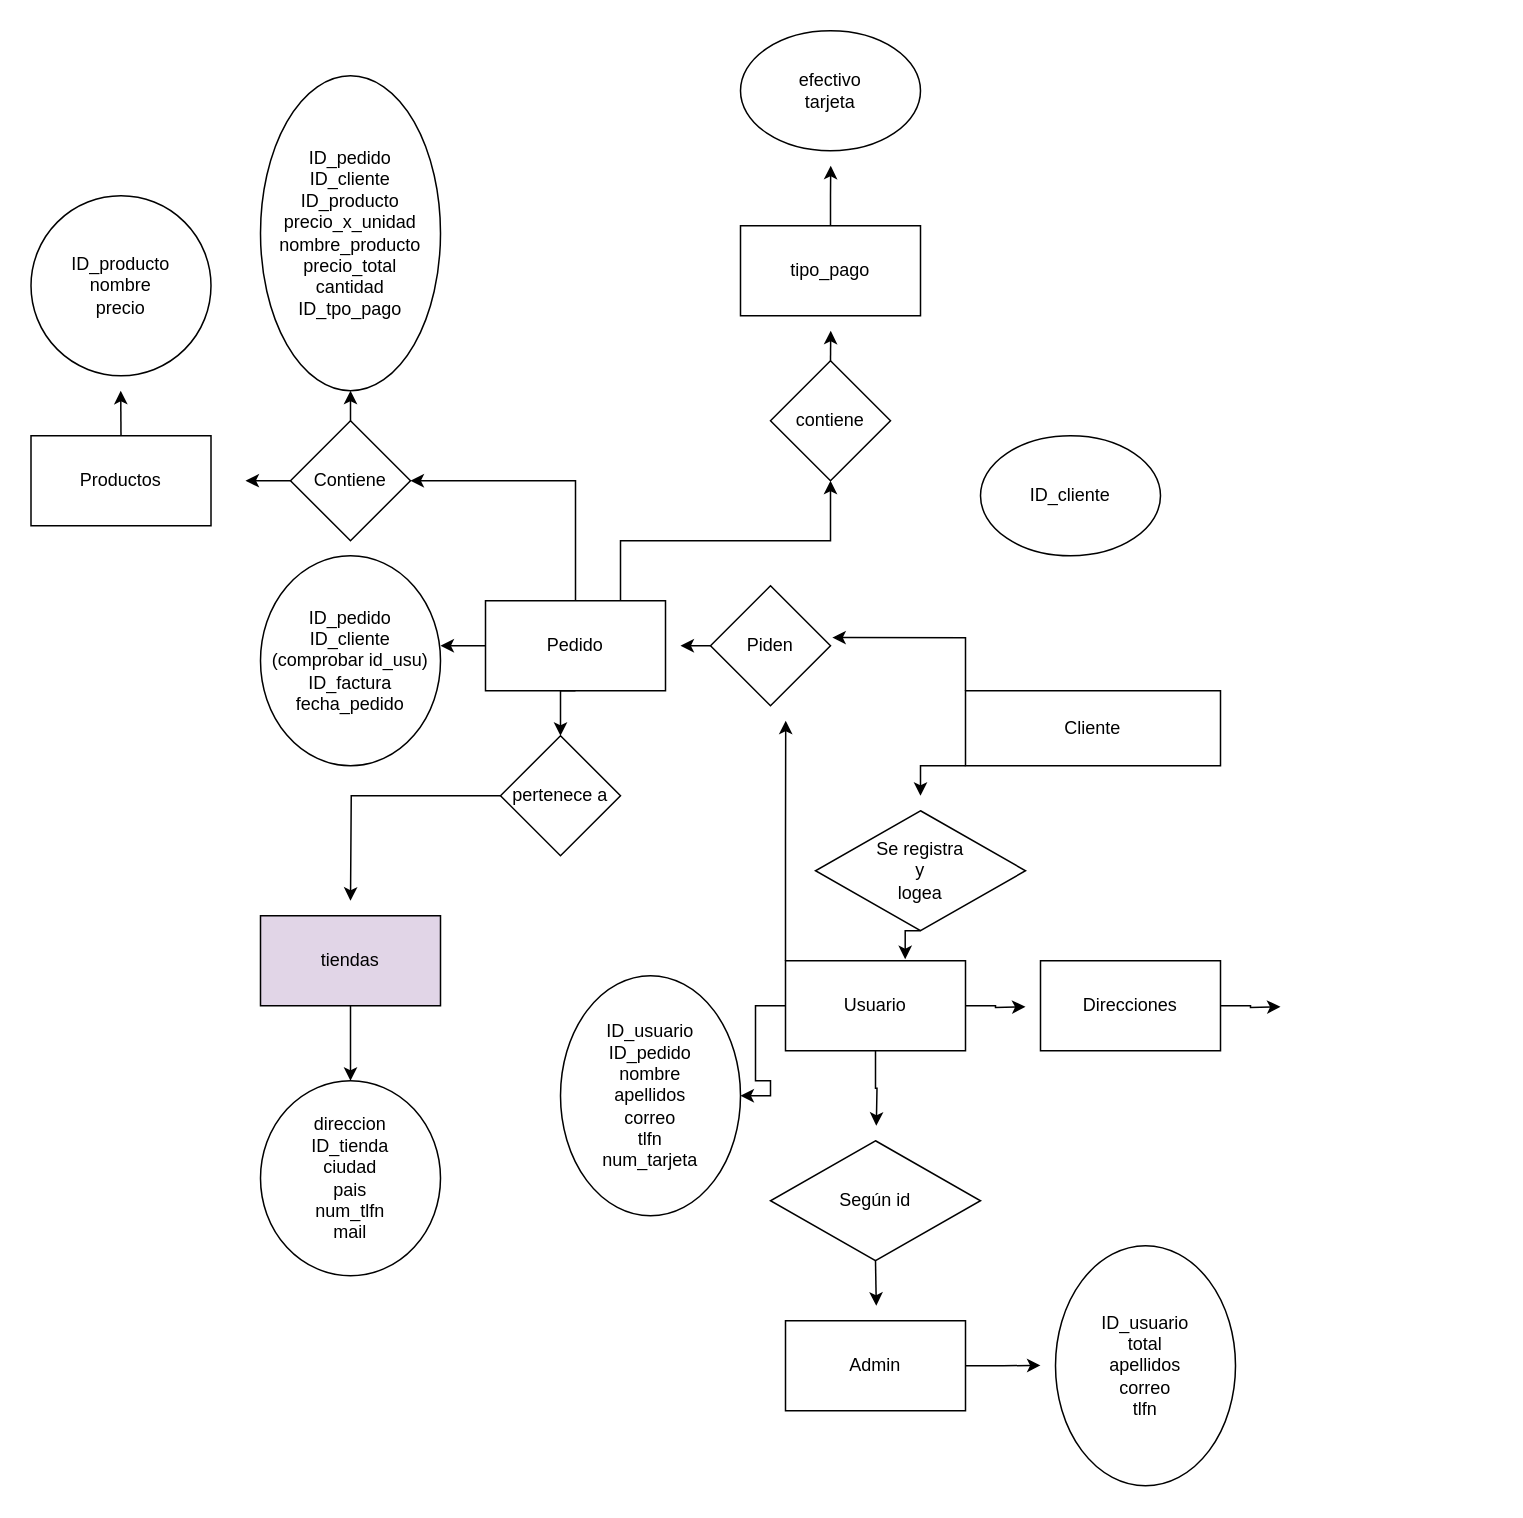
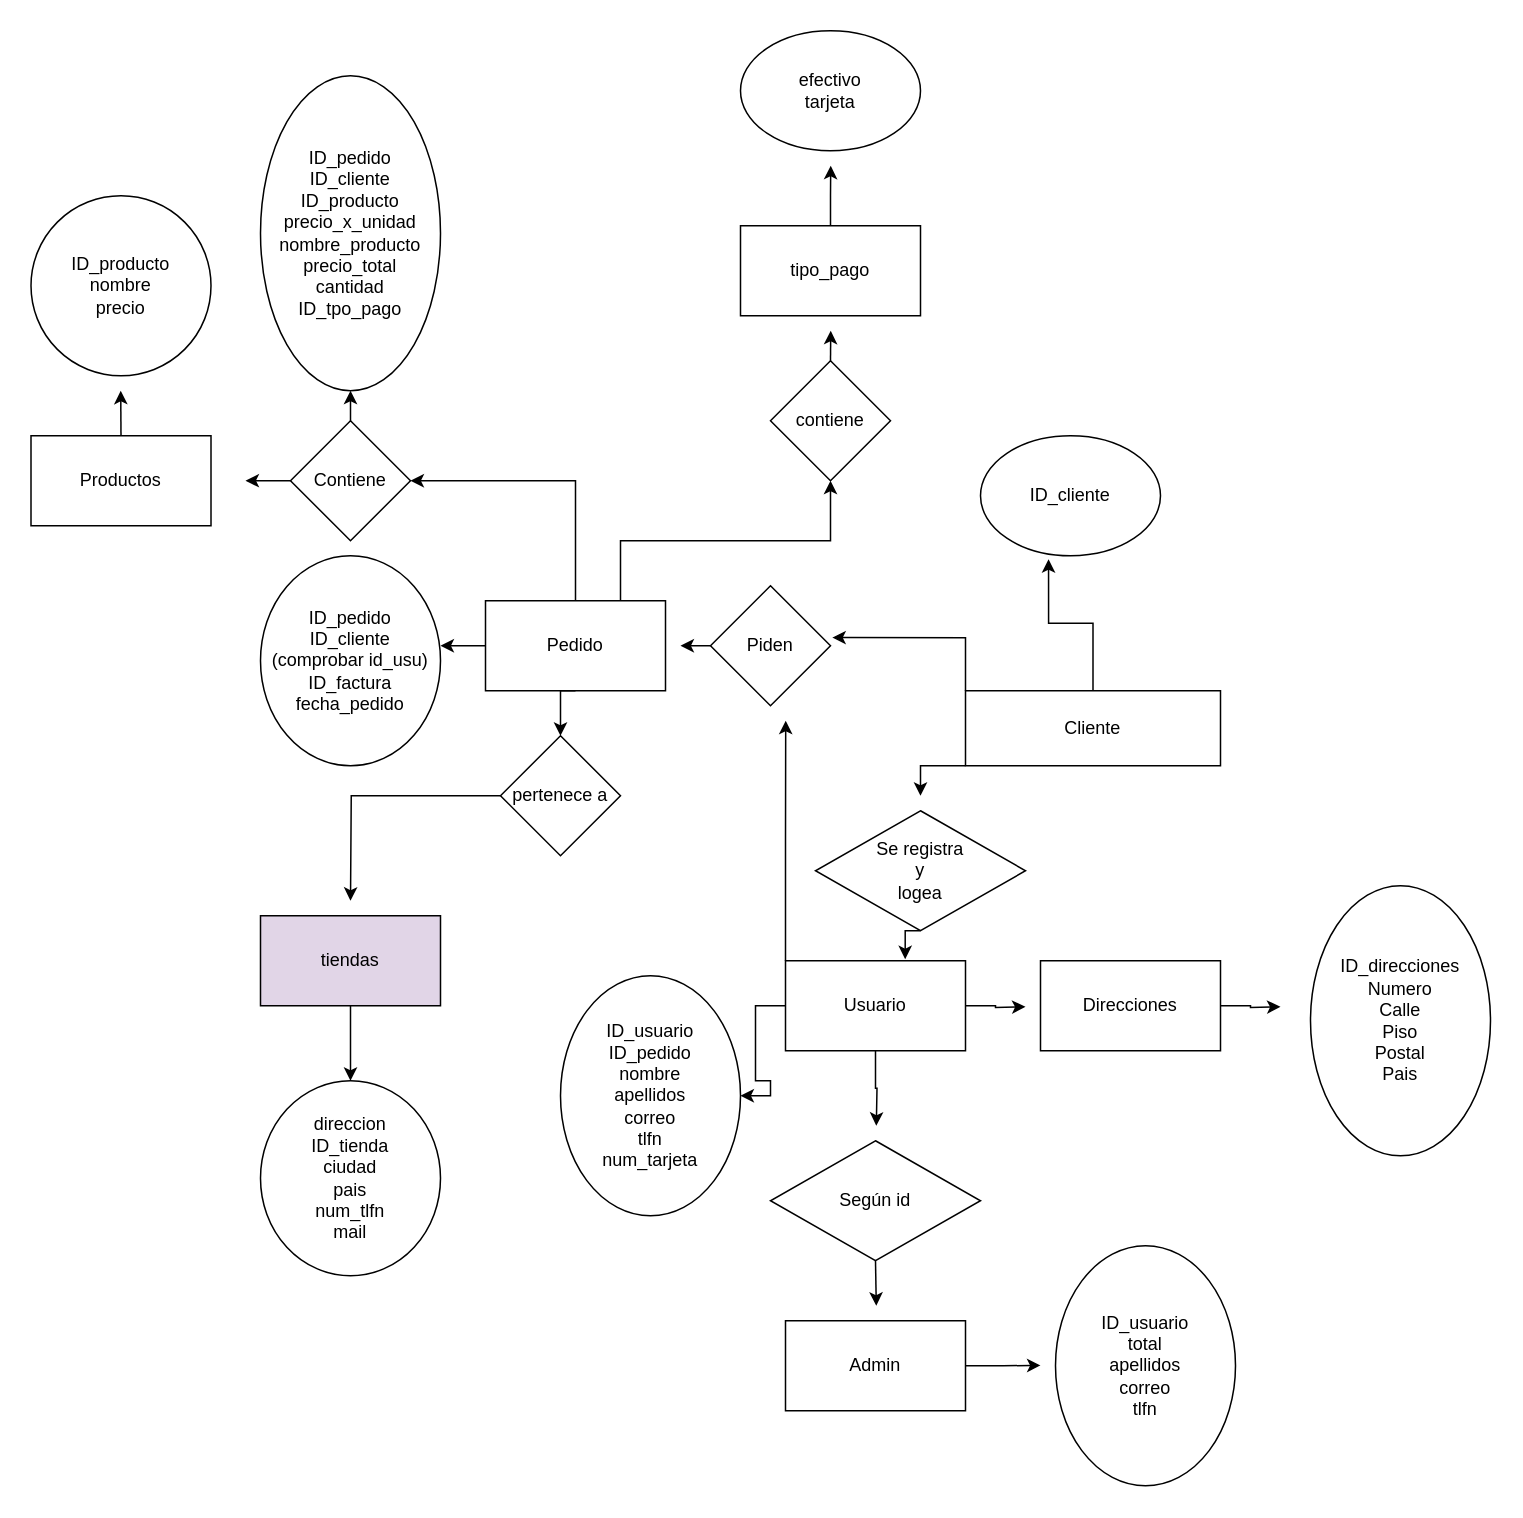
edge "Cliente" -> "ID_cliente": added
node "ID_direcciones Numero Calle Piso Postal Pais": added
